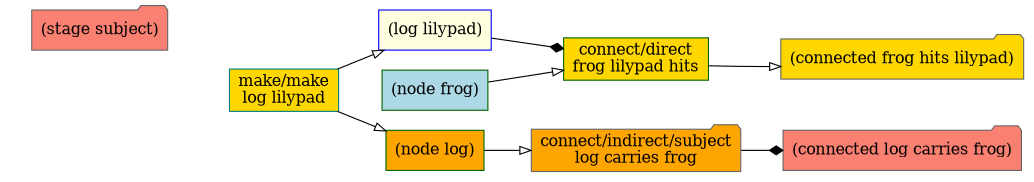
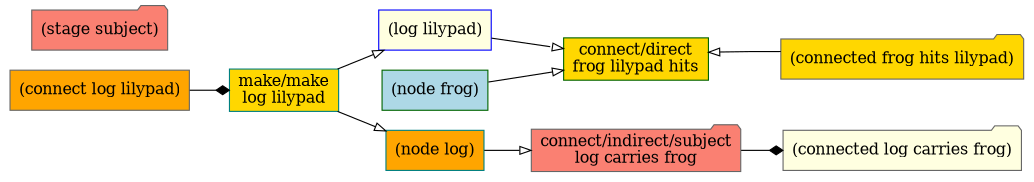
edge "(log lilypad)" -> "connect/direct frog lilypad hits": arrowhead diamond -> onormal
edge "connect/direct frog lilypad hits" -> "(connected frog hits lilypad)": reversed
node "(connect log lilypad)": added
node "(node log)": color darkgreen -> teal
node "connect/indirect/subject log carries frog": fillcolor orange -> salmon
node "(connected log carries frog)": fillcolor salmon -> lightyellow
